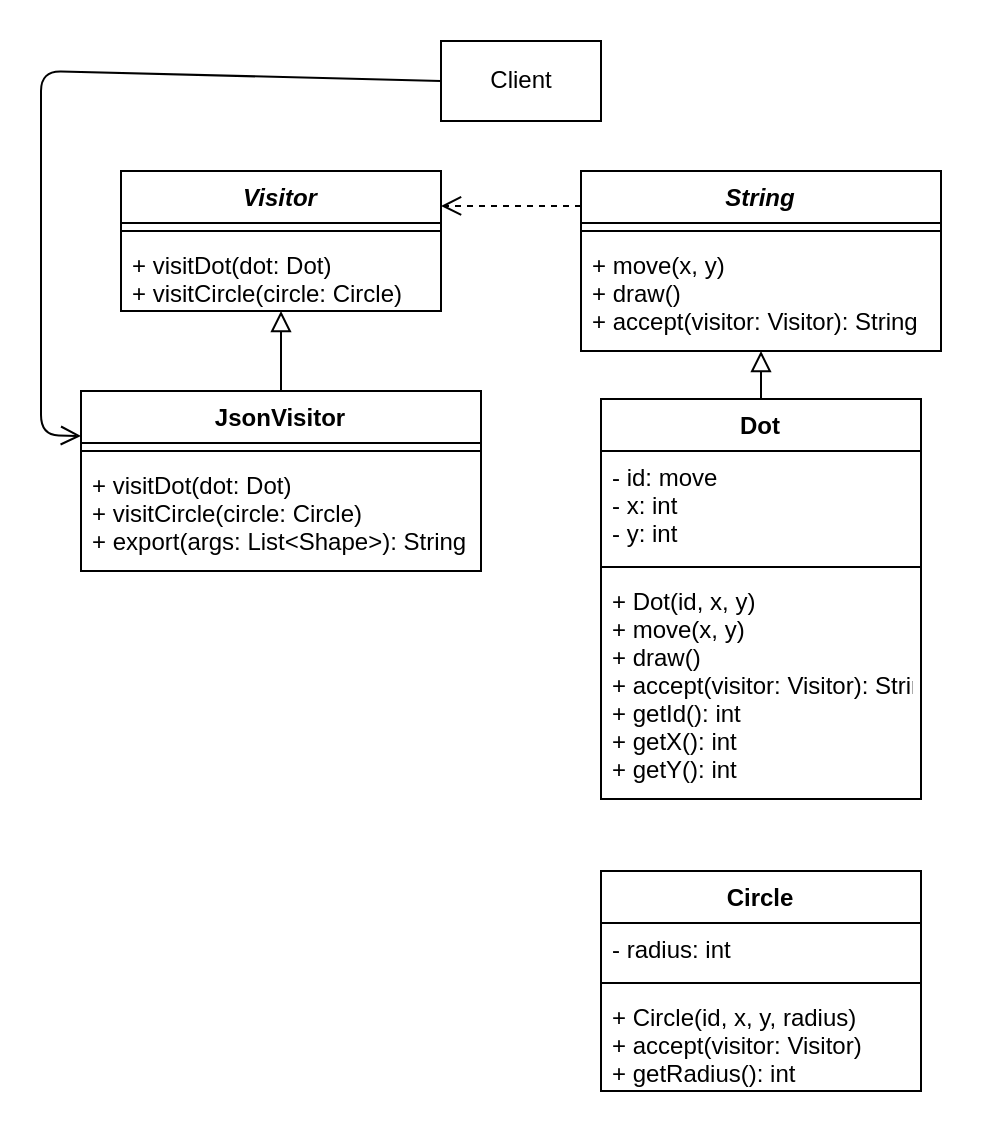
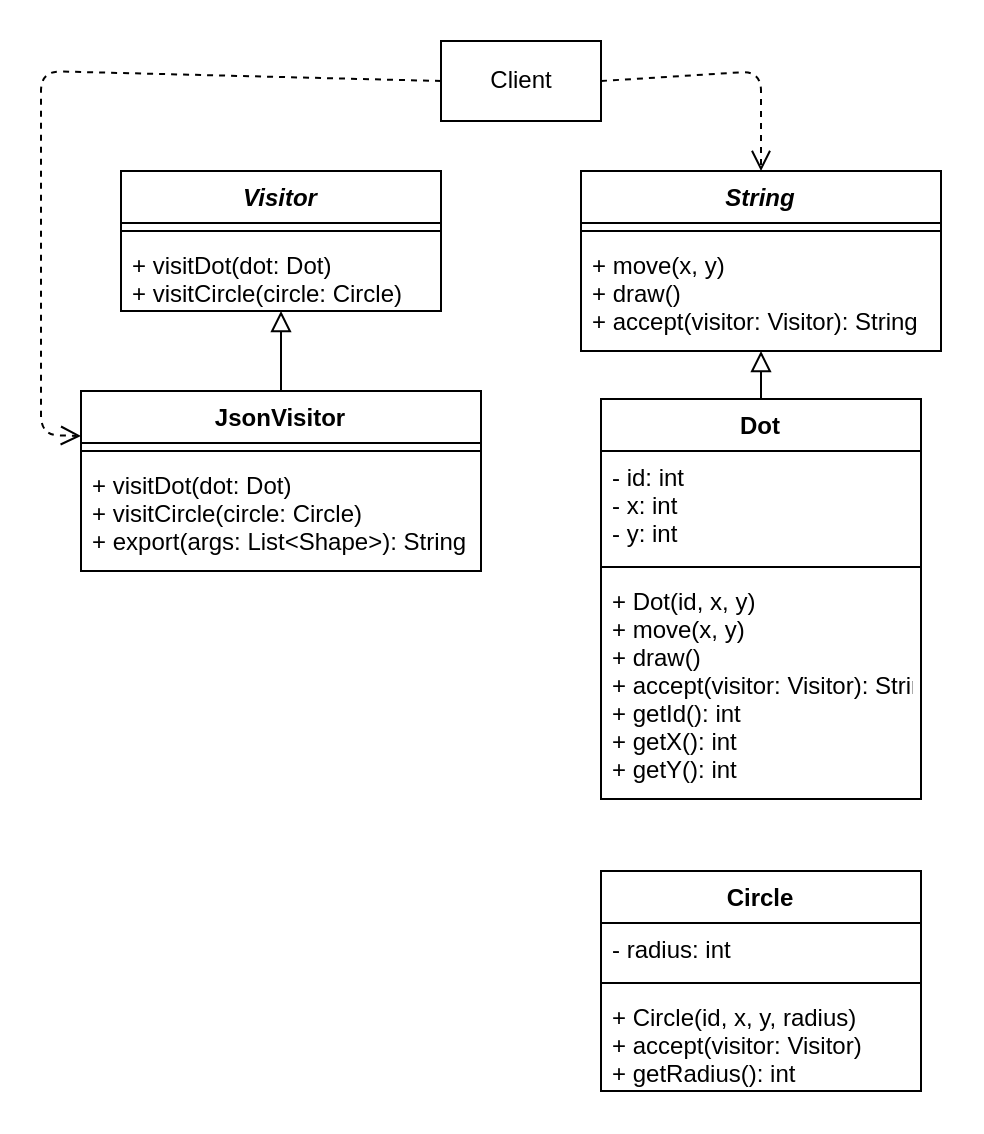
edge "Client" -> "JsonVisitor": style solid -> dashed
edge "Client" -> "String": added
edge "String" -> "Visitor": removed
node "- id: move - x: int - y: int": label "- id: move - x: int - y: int" -> "- id: int - x: int - y: int"
